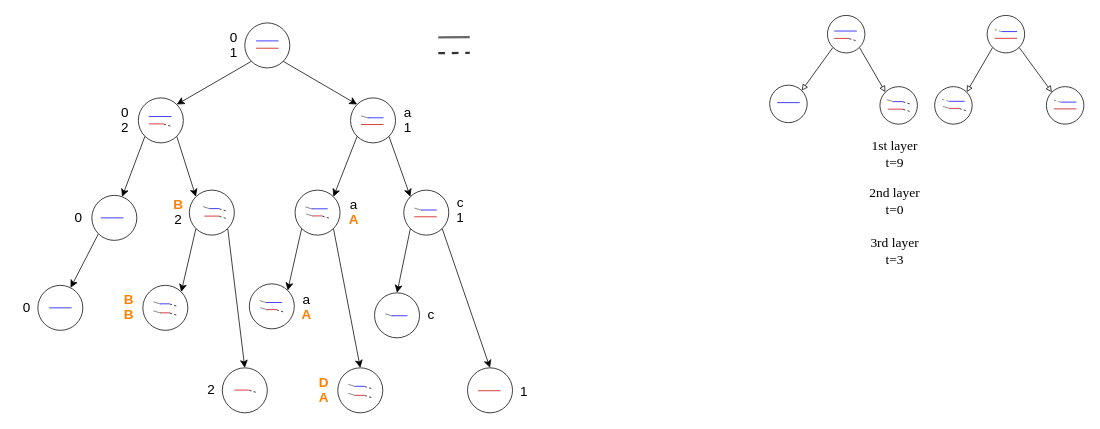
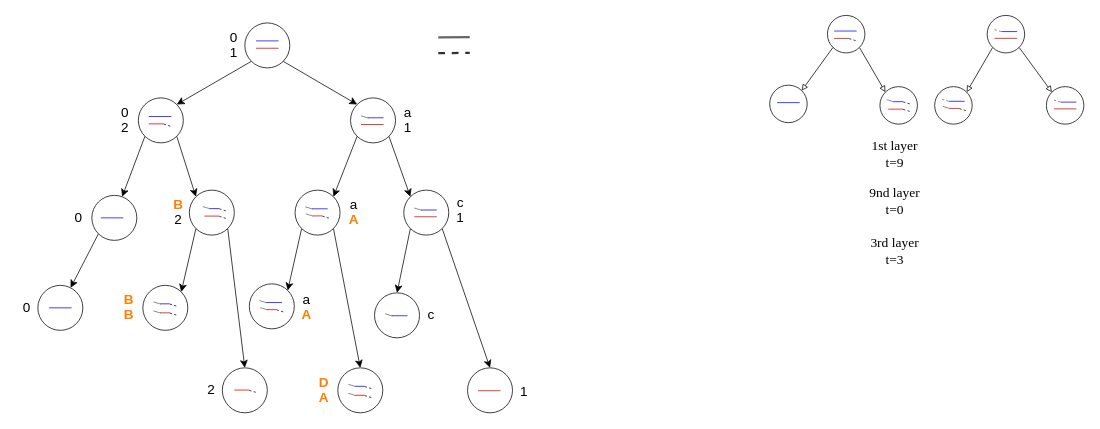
node "2nd layer t=0": label "2nd layer t=0" -> "9nd layer t=0"
